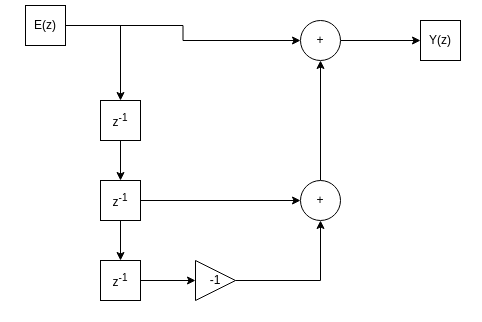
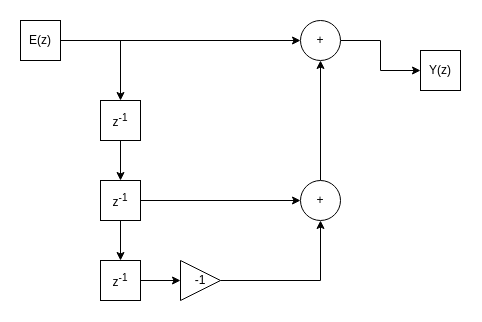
node "E(z)": moved (46, 26) -> (41, 41)
node "Y(z)": moved (441, 41) -> (441, 71)
node "-1": moved (216, 281) -> (201, 281)
